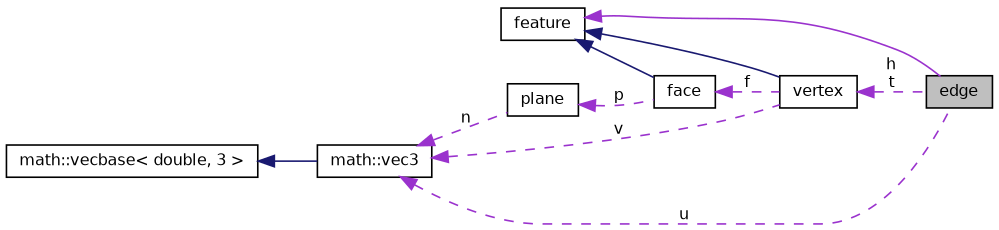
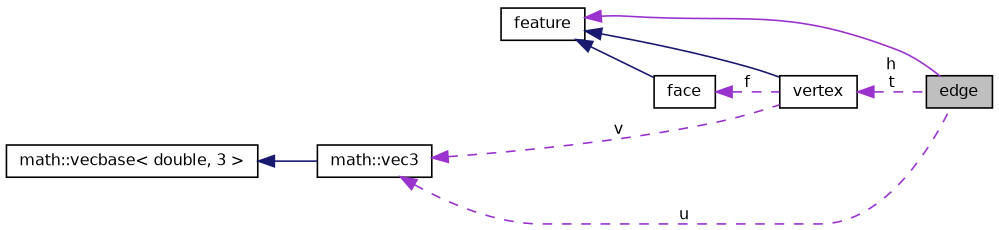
node "plane": removed
